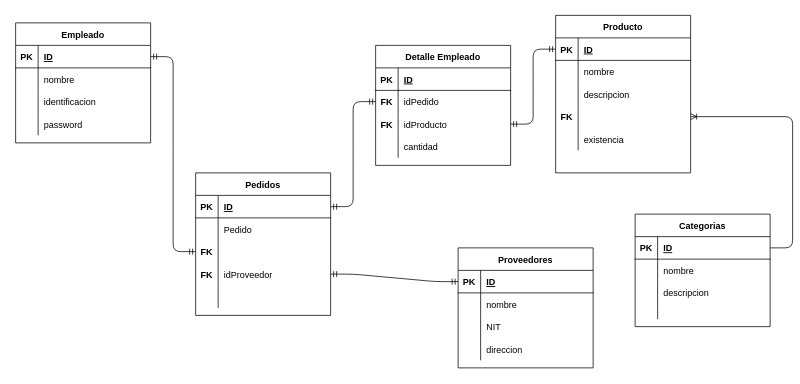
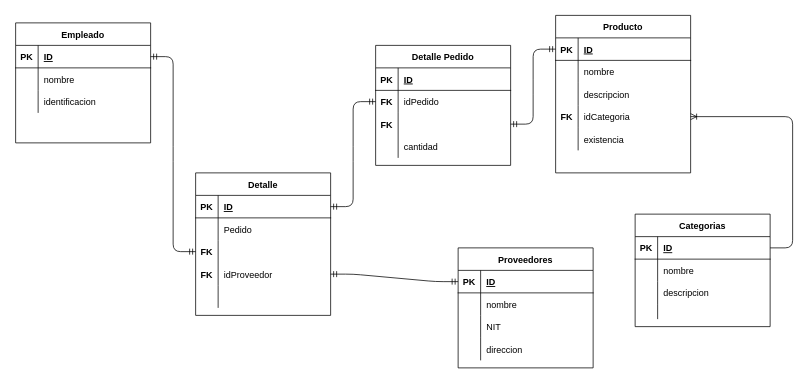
node "Detalle Empleado": label "Detalle Empleado" -> "Detalle Pedido"
node "idCategoria": added
node "password": removed
node "idProducto": removed
node "Pedidos": label "Pedidos" -> "Detalle"
